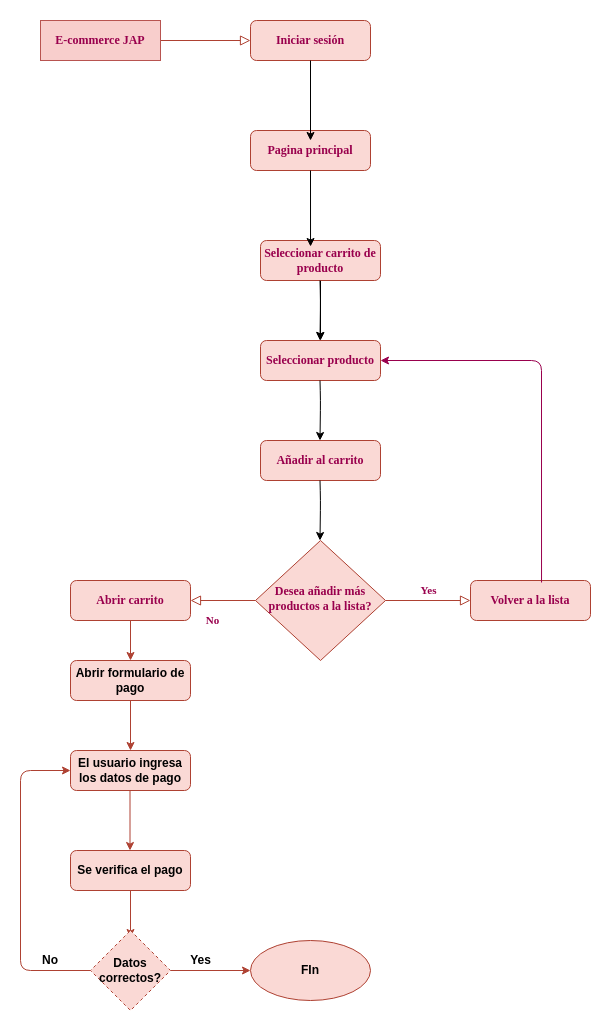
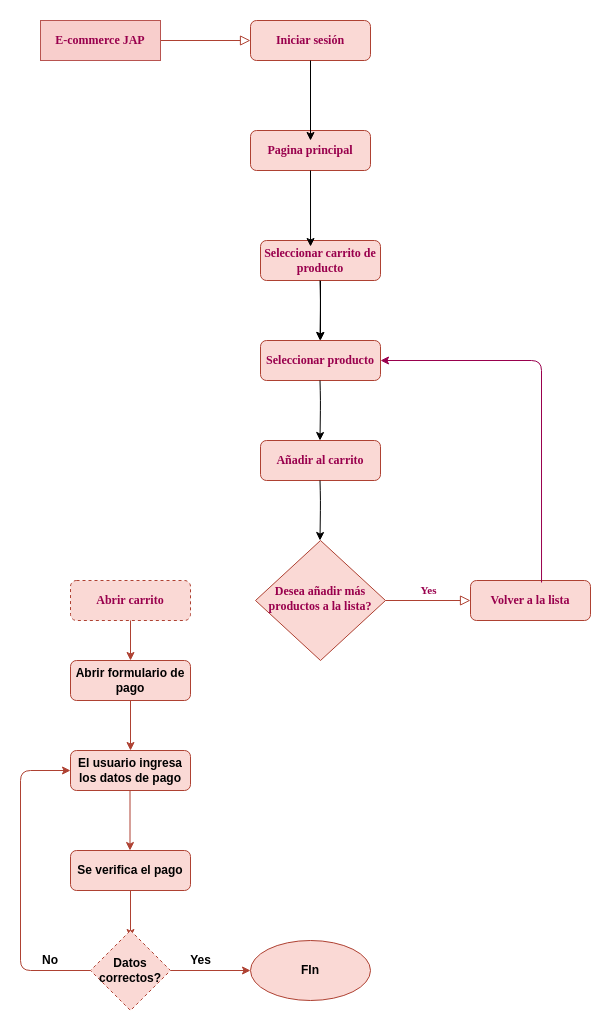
node "Abrir carrito": style solid -> dashed
edge "Desea añadir más productos a la lista?" -> "Abrir carrito": removed, label "No"
